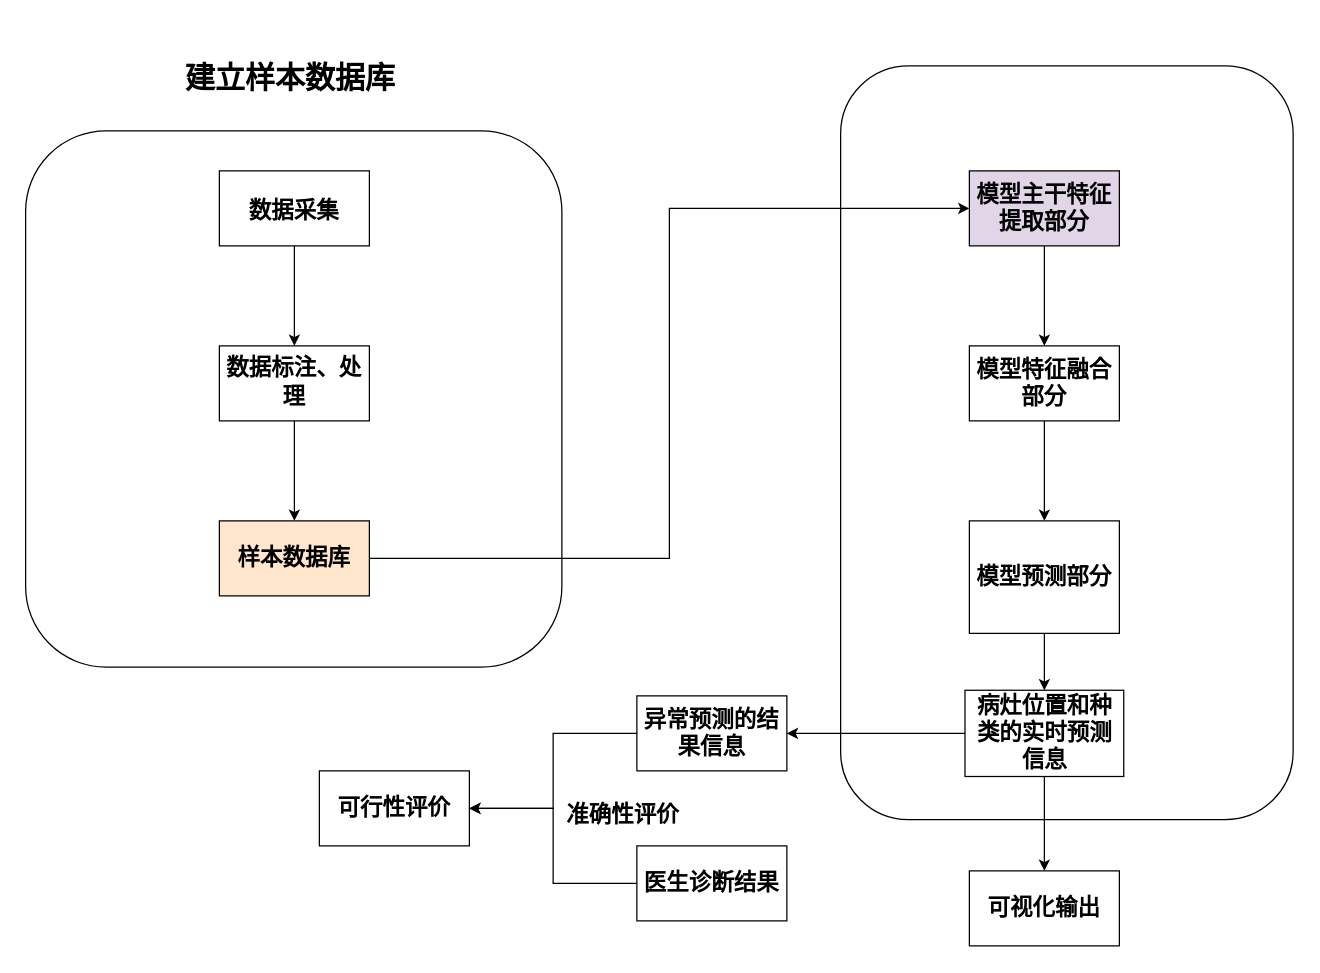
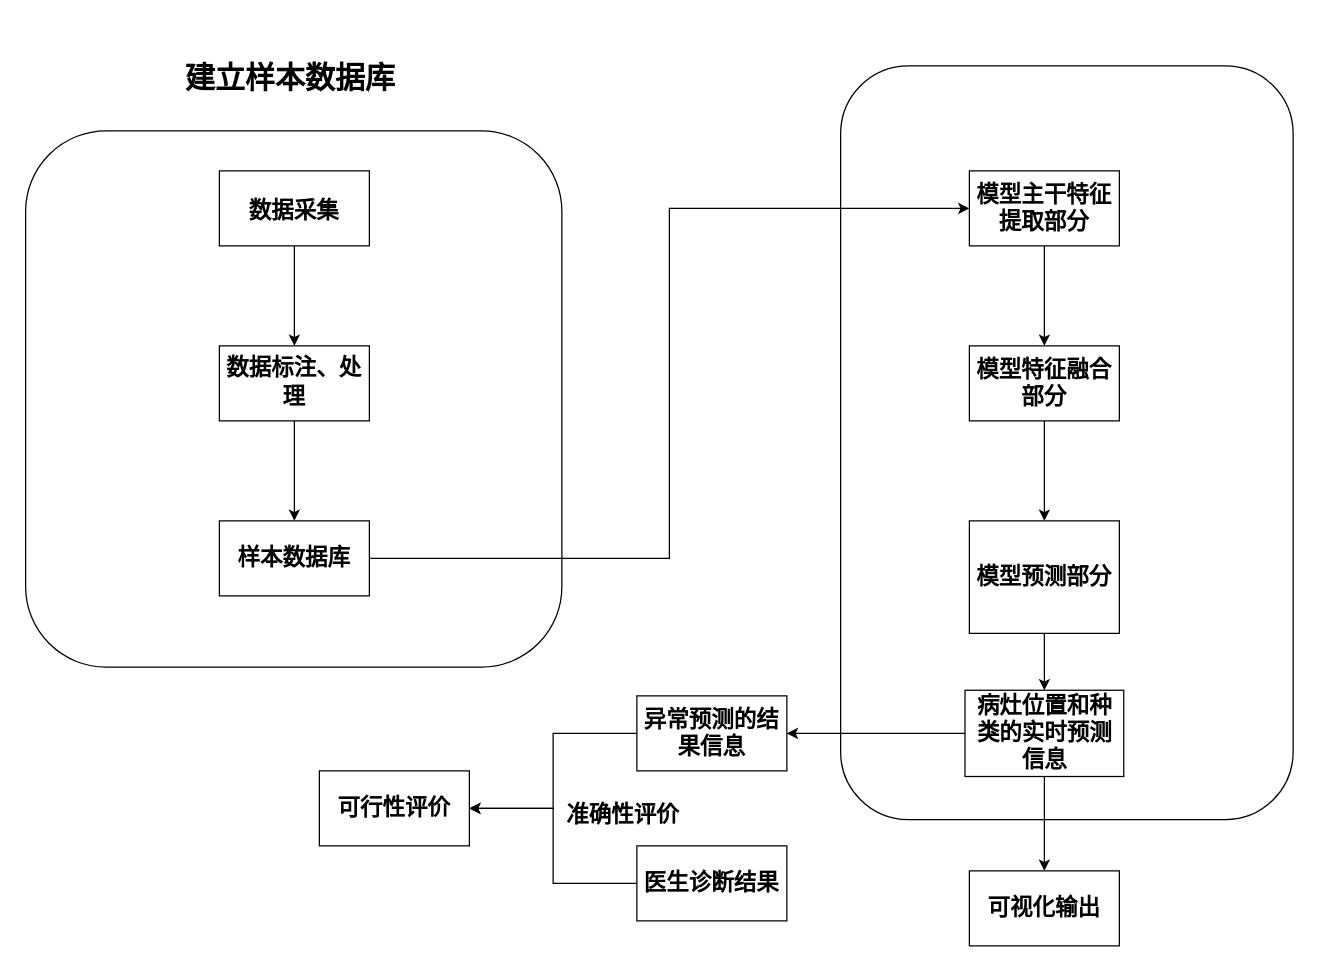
node "模型主干特征提取部分": fillcolor #e1d5e7 -> #ffffff
node "样本数据库": fillcolor #ffe6cc -> #ffffff
